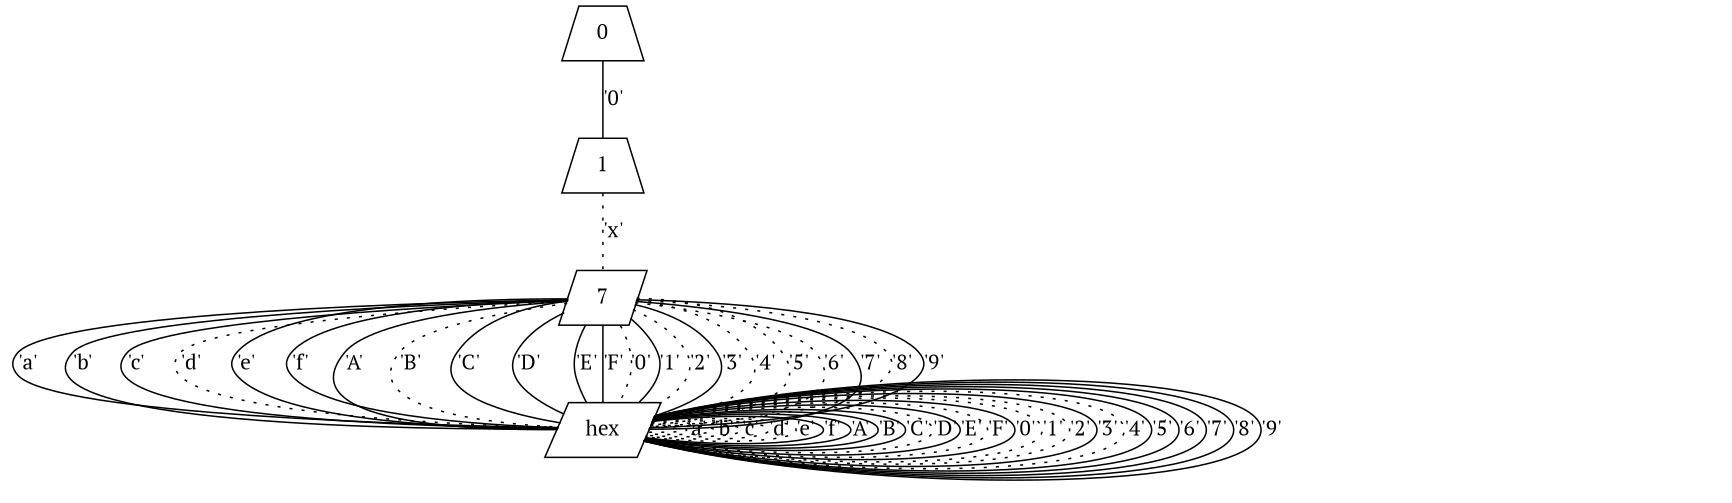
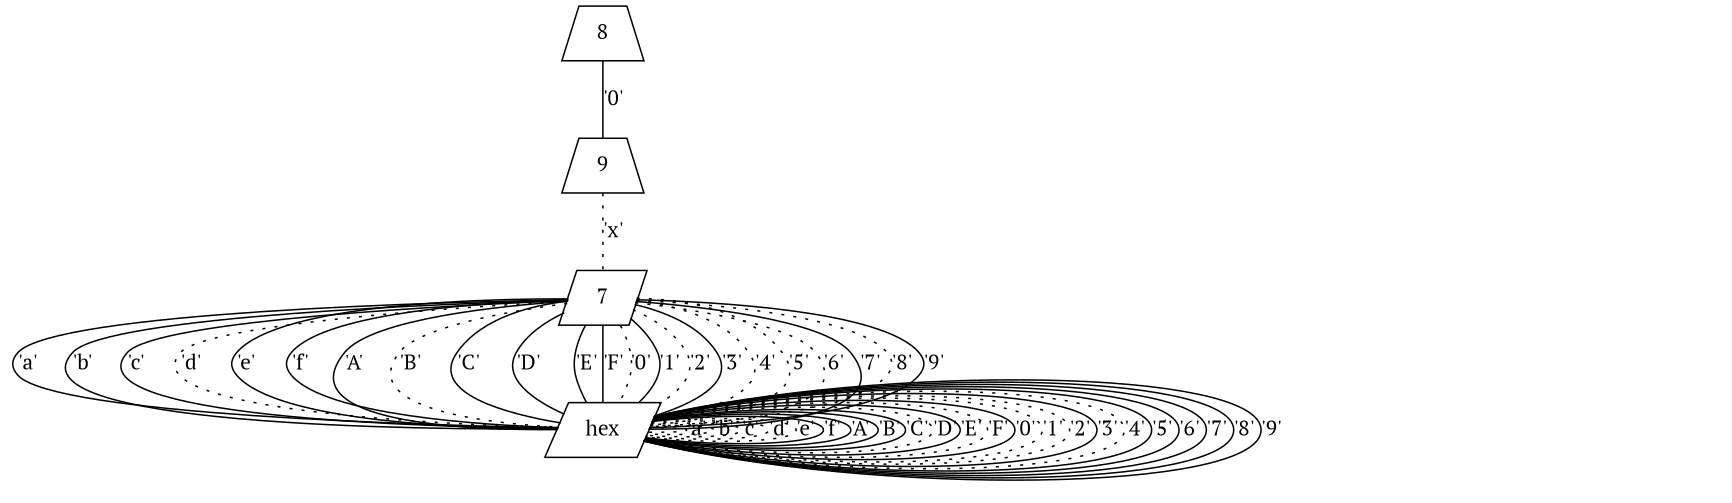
node "0": label "0" -> "8"
node "1": label "1" -> "9"
